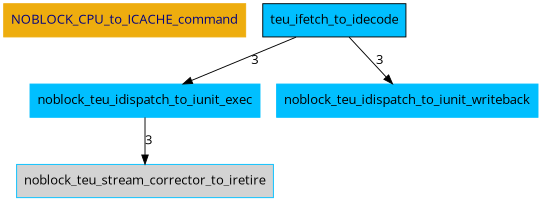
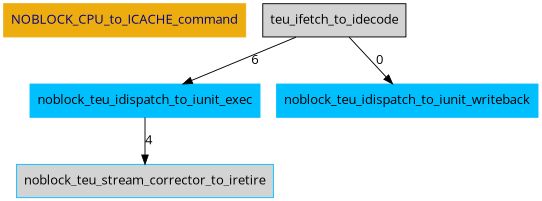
node "teu_ifetch_to_idecode": fillcolor deepskyblue -> lightgrey
edge "teu_ifetch_to_idecode" -> "noblock_teu_idispatch_to_iunit_exec": label "3" -> "6"
edge "teu_ifetch_to_idecode" -> "noblock_teu_idispatch_to_iunit_writeback": label "3" -> "0"
edge "noblock_teu_idispatch_to_iunit_exec" -> "noblock_teu_stream_corrector_to_iretire": label "3" -> "4"
